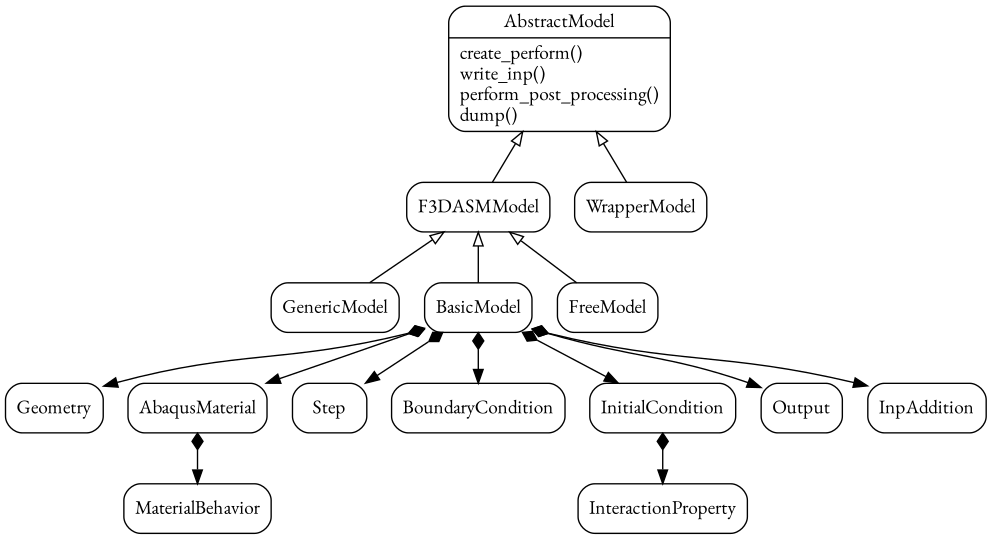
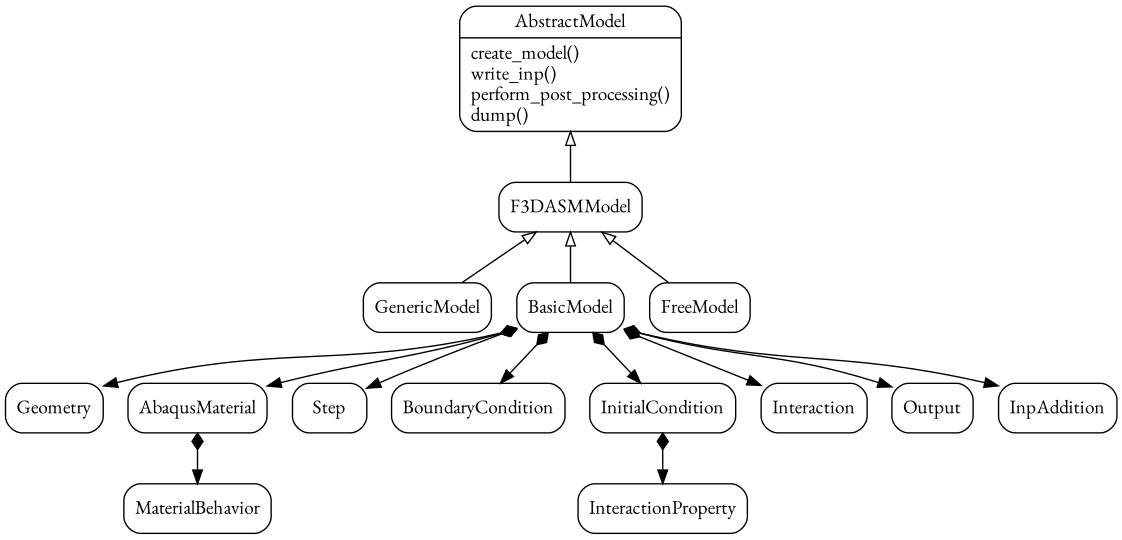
node "AbstractModel": text "create_perform()" -> "create_model()"
node "WrapperModel": removed
node "Interaction": added
